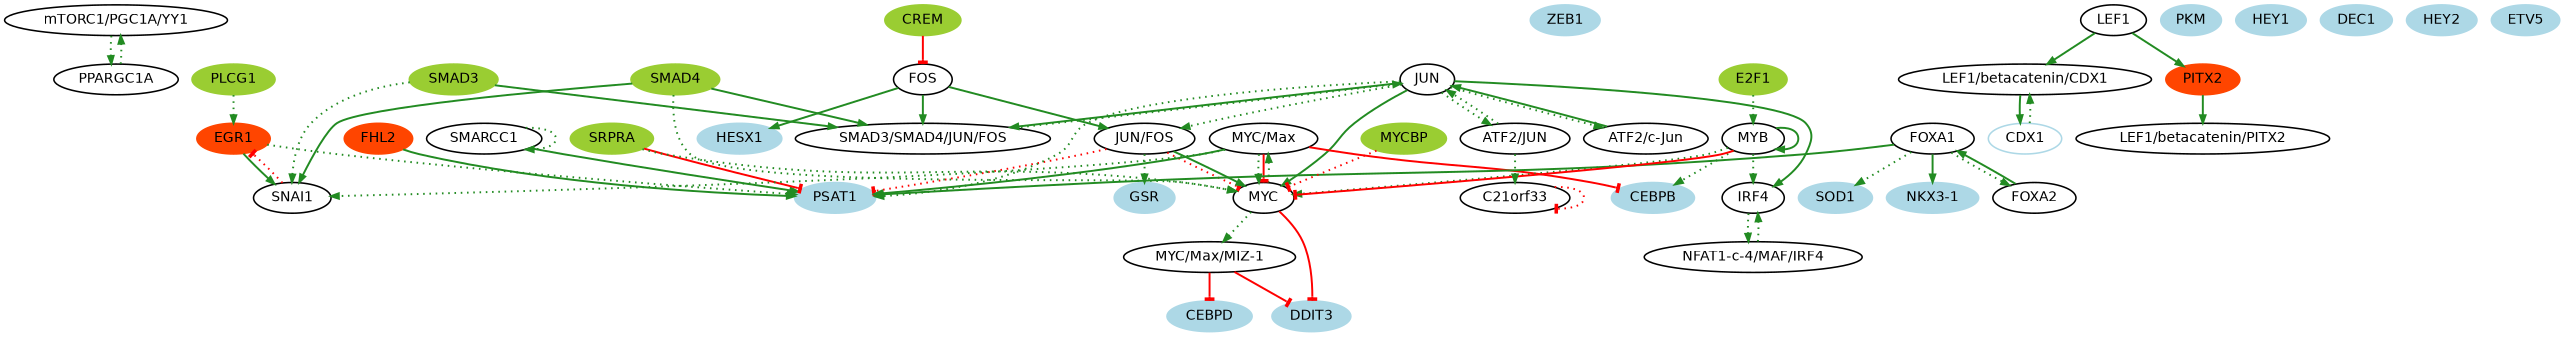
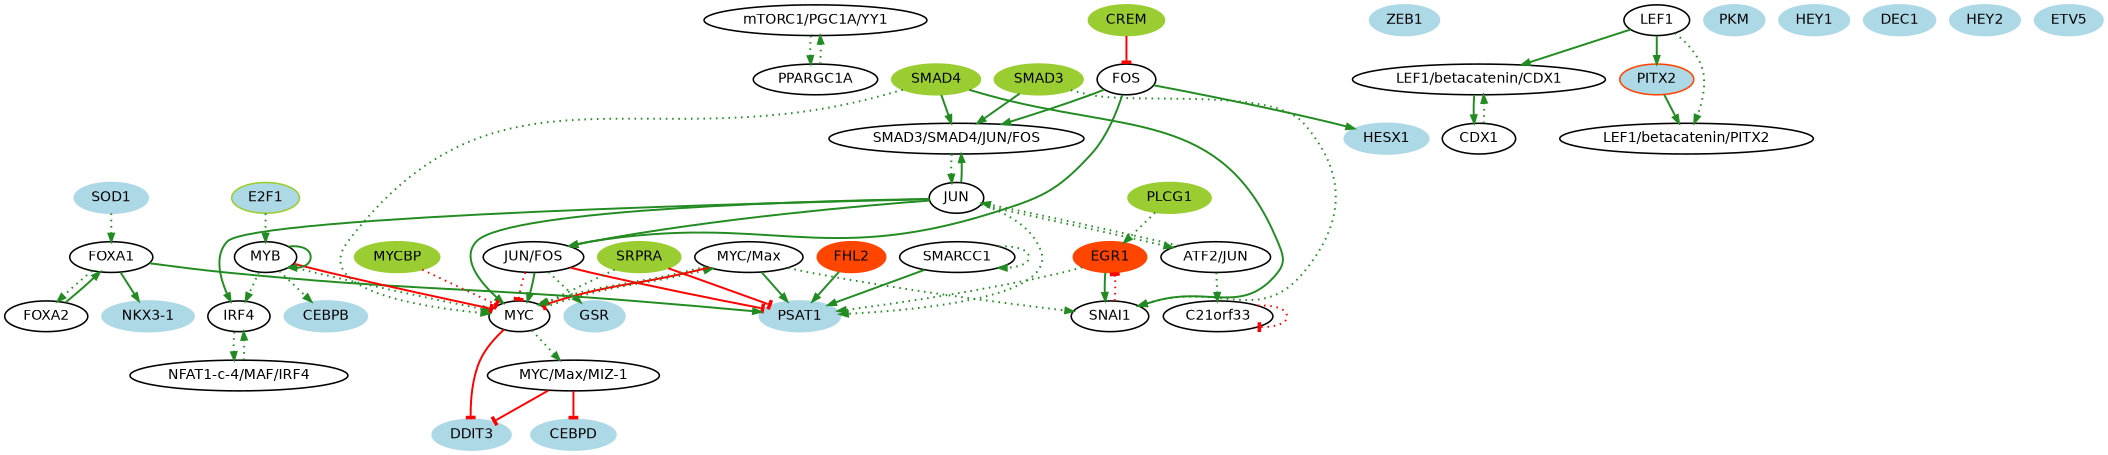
edge "LEF1" -> "LEF1/betacatenin/PITX2": added
node "E2F1": fillcolor olivedrab3 -> lightblue
node "PITX2": fillcolor orangered -> lightblue
edge "JUN" -> "JUN/FOS": style dotted -> bold
node "ATF2/c-Jun": removed
node "CDX1": color lightblue -> black
edge "MYC/Max" -> "CEBPB": removed
edge "FOXA1" -> "SOD1": reversed
edge "JUN/FOS" -> "PSAT1": style dotted -> bold
